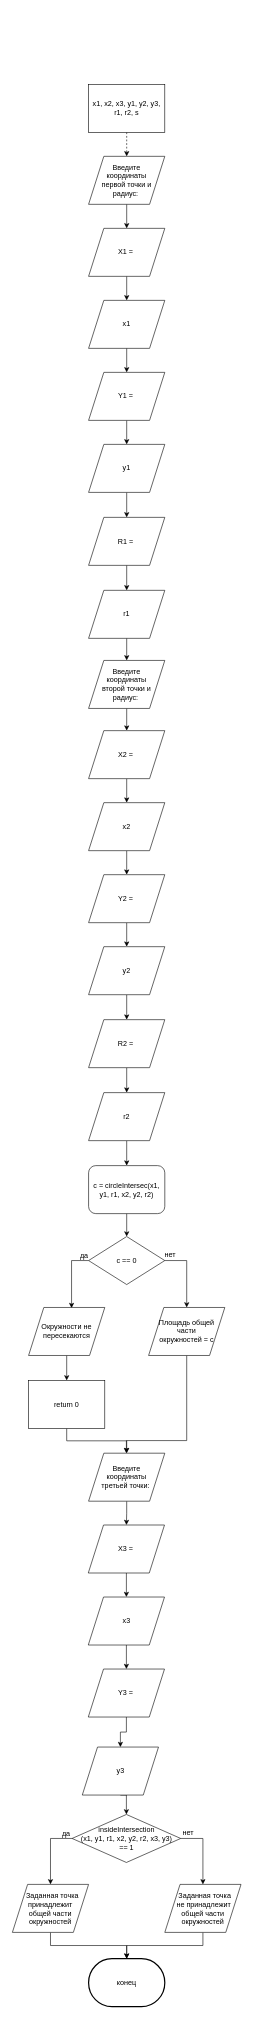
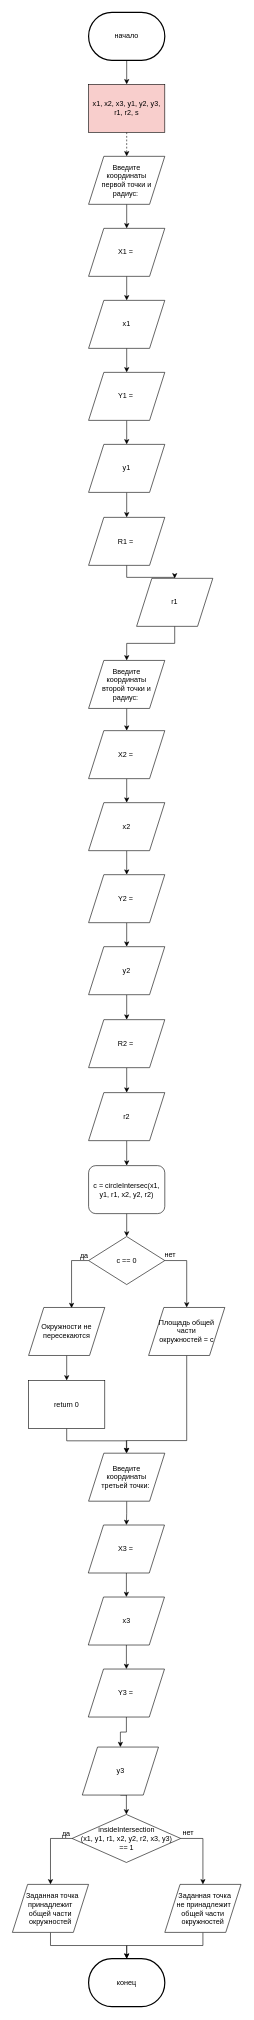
node "начало": added
edge "начало" -> "x1, x2, x3, y1, y2, y3, r1, r2, s": added
node "x1, x2, x3, y1, y2, y3, r1, r2, s": fillcolor #ffffff -> #f8cecc
node "r1": moved (127, 614) -> (175, 602)
